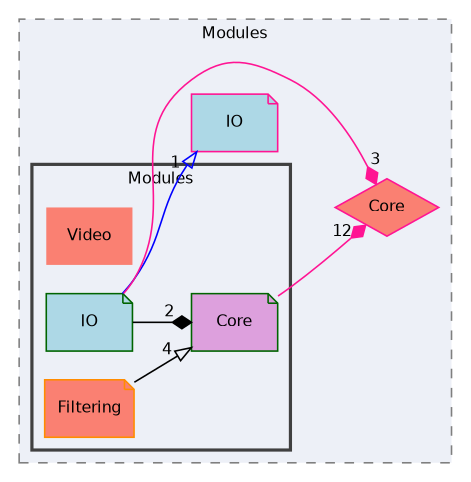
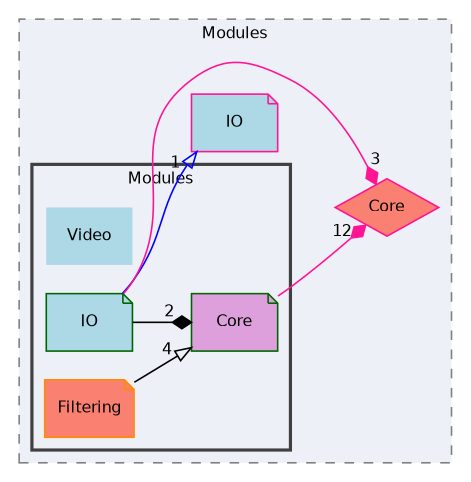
node "Video": fillcolor salmon -> lightblue
